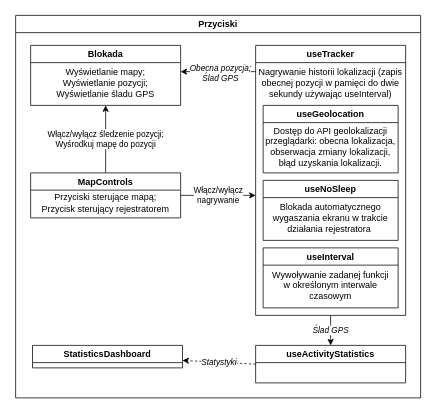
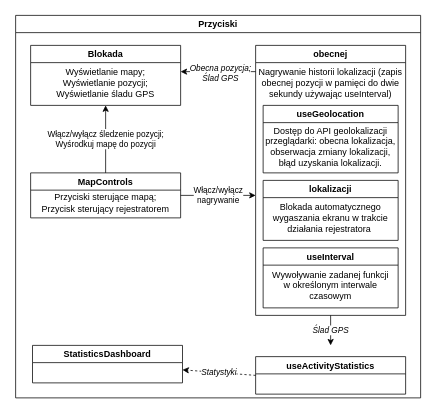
node "useTracker": label "useTracker" -> "obecnej"
node "useNoSleep": label "useNoSleep" -> "lokalizacji"
node "StatisticsDashboard": size 150x23 -> 150x38
node "useActivityStatistics": moved (330, 364) -> (330, 375)
